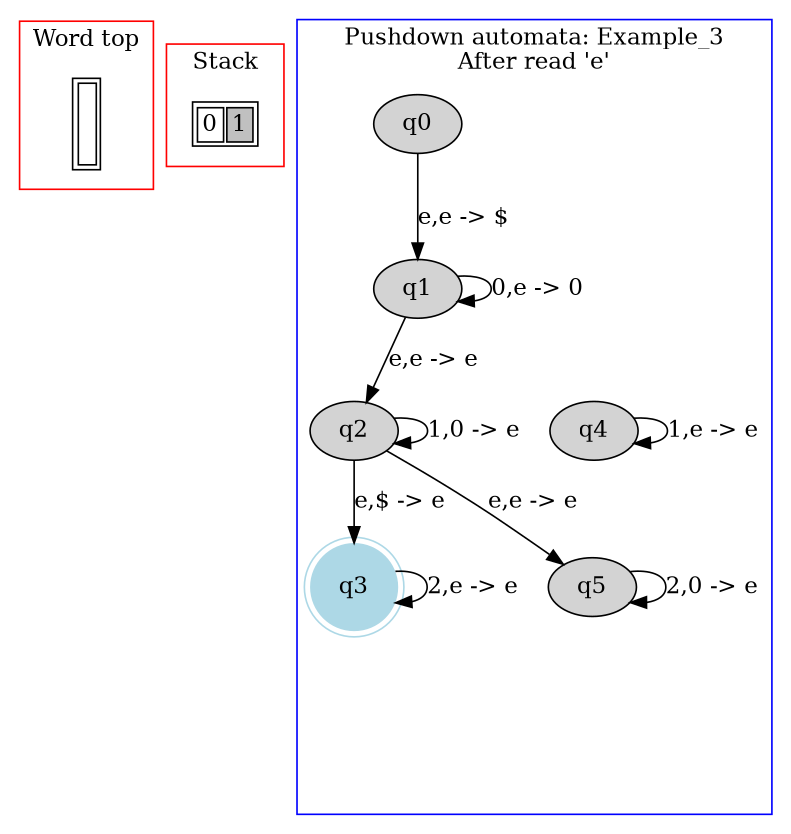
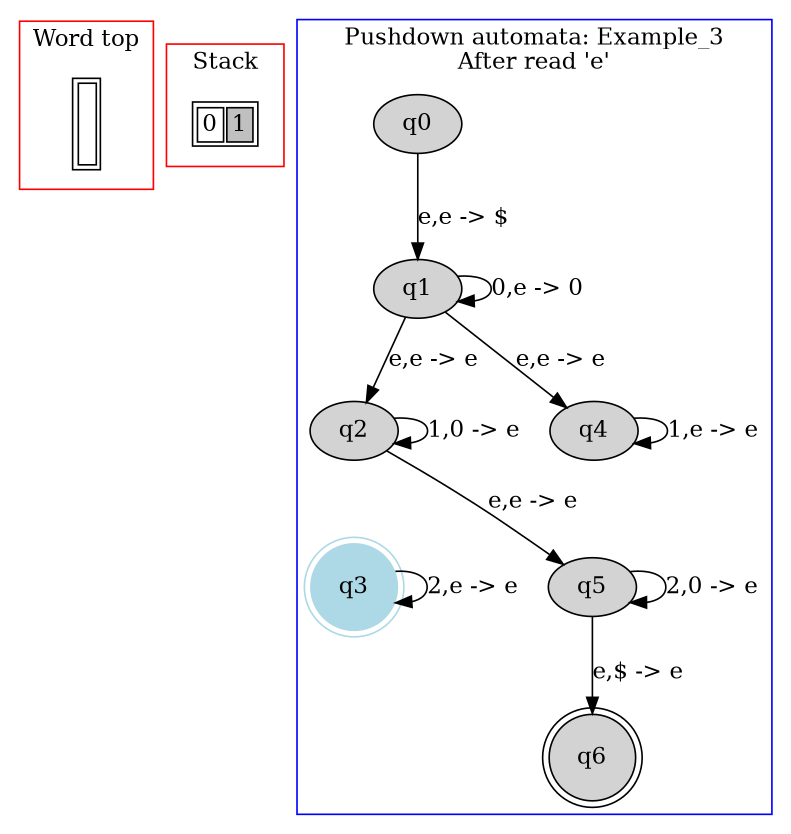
edge "q1" -> "q4": added, label "e,e -> e"
edge "q2" -> "q3": removed, label "e,$ -> e"
node "q6": added
